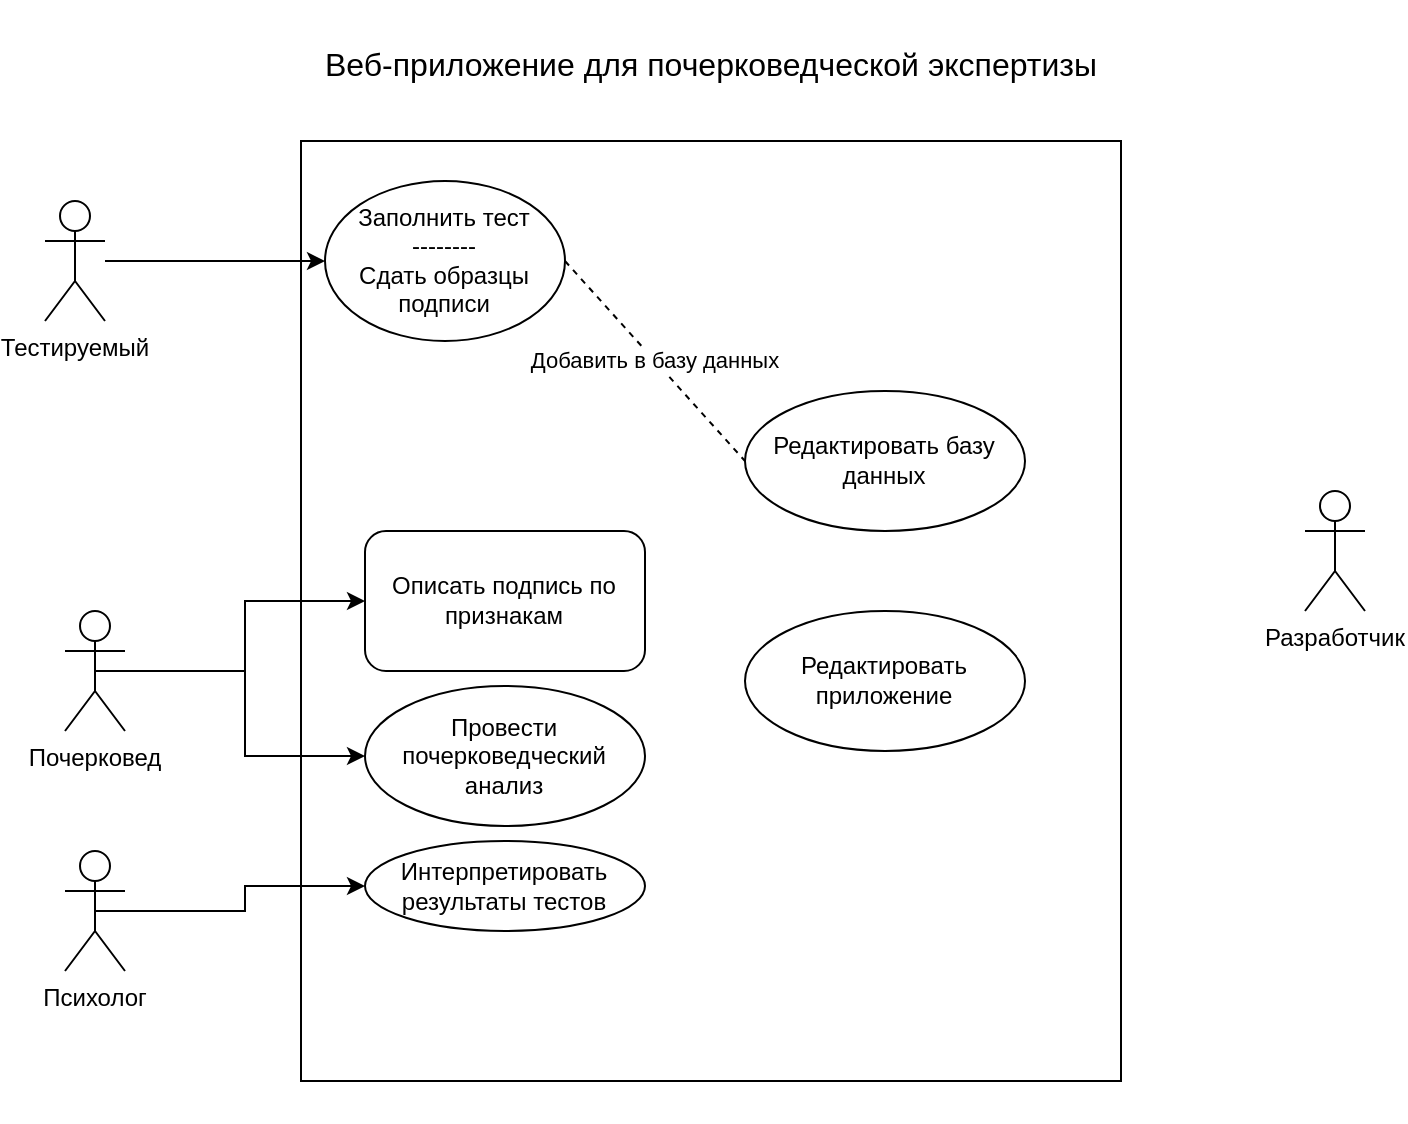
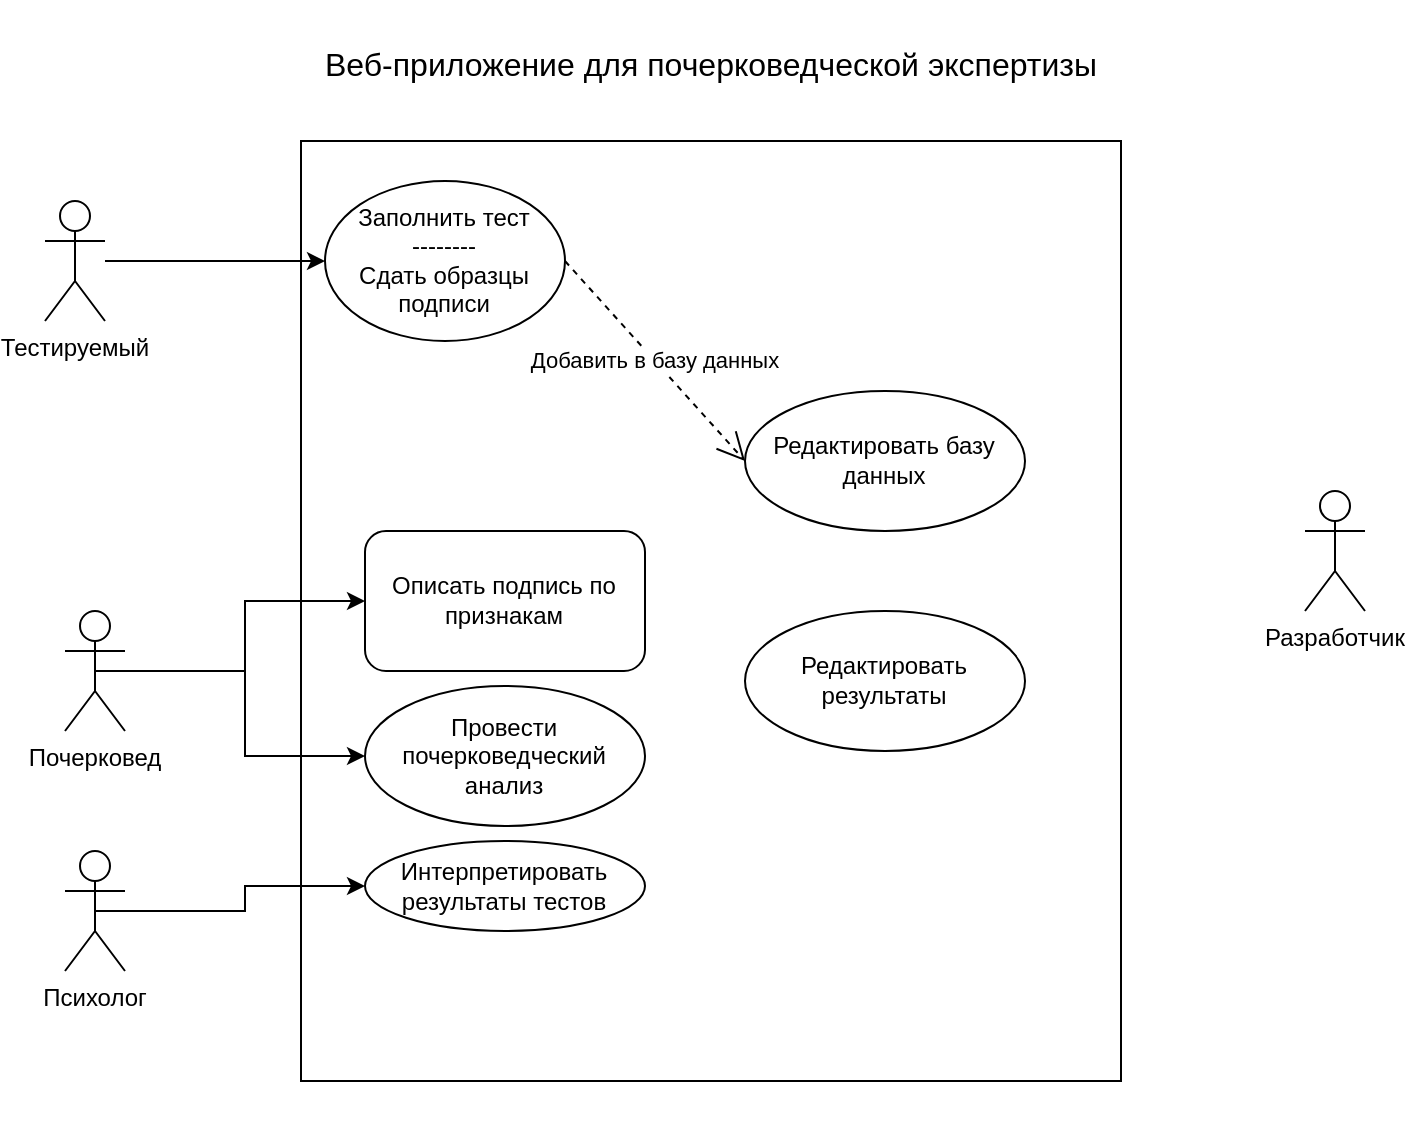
edge "Заполнить тест -------- Сдать образцы подписи" -- "Редактировать базу данных": arrowhead none -> open
node "Редактировать приложение": label "Редактировать приложение" -> "Редактировать результаты"
